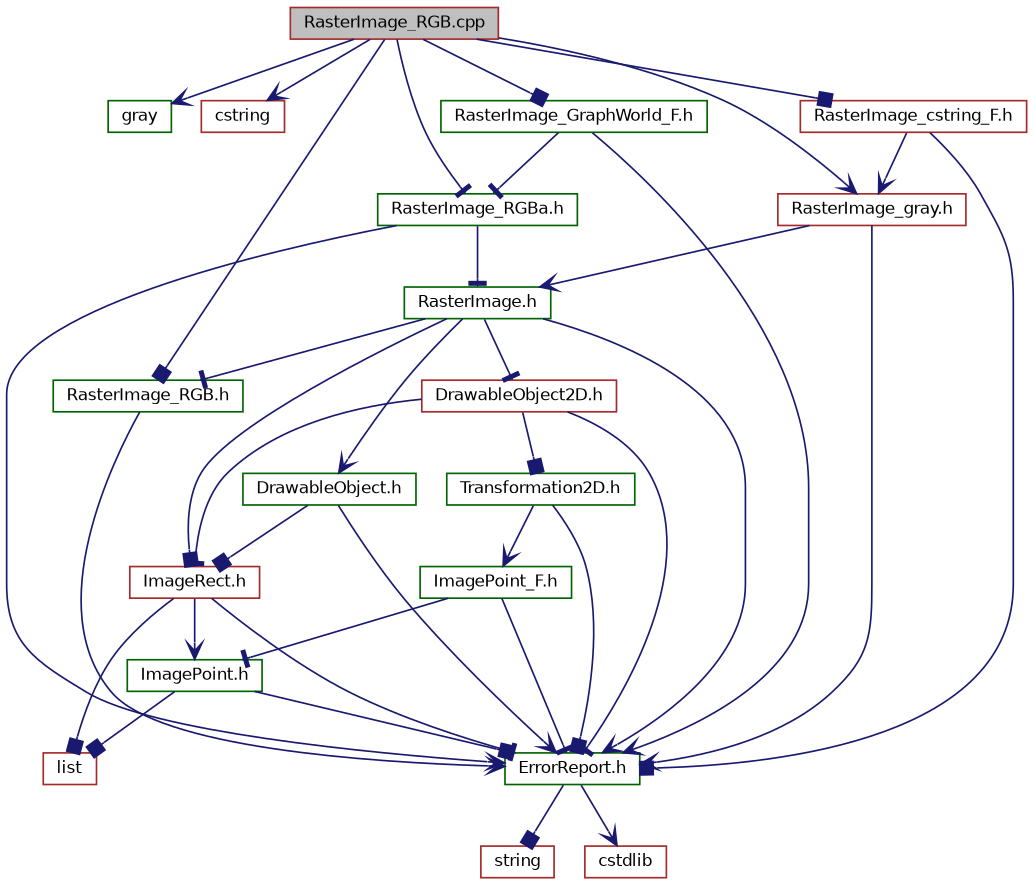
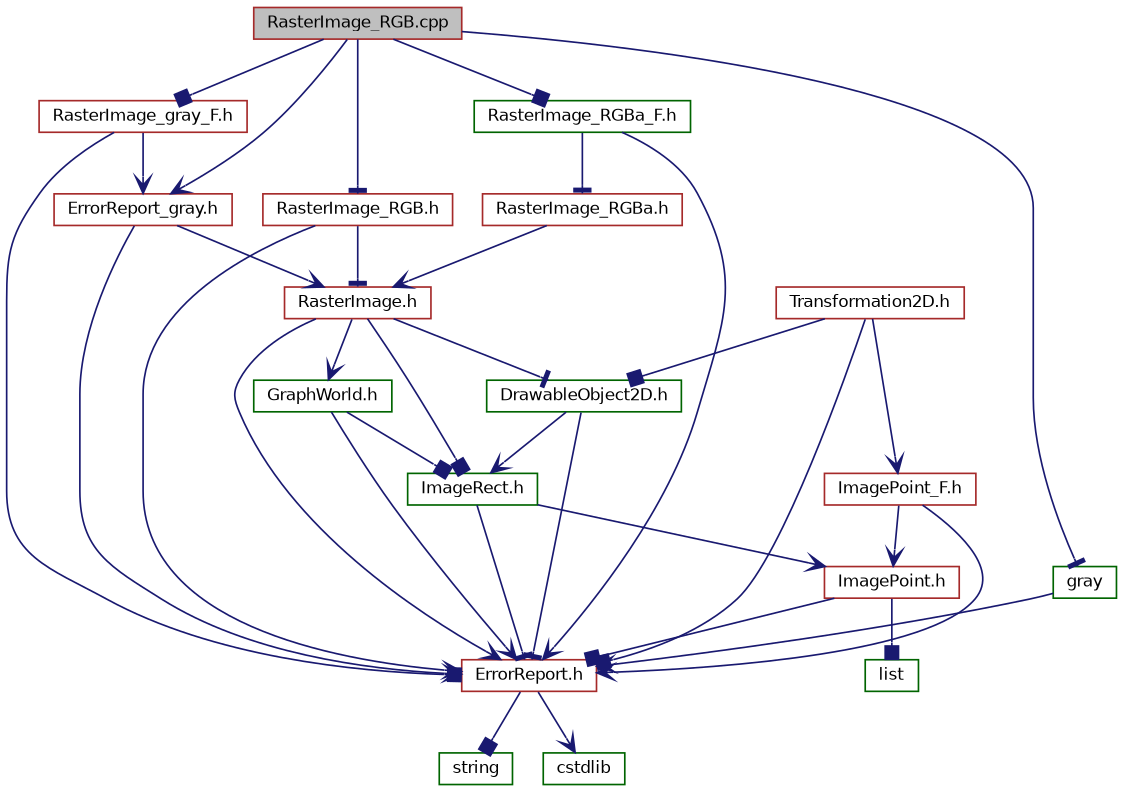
edge "RasterImage_RGB.cpp" -> "gray": arrowhead vee -> tee
node "cstring": removed
node "RasterImage_GraphWorld_F.h": label "RasterImage_GraphWorld_F.h" -> "RasterImage_RGBa_F.h"
node "RasterImage_cstring_F.h": label "RasterImage_cstring_F.h" -> "RasterImage_gray_F.h"
edge "RasterImage_RGB.cpp" -> "RasterImage_RGBa.h": removed
edge "RasterImage_RGB.cpp" -> "RasterImage_RGB.h": arrowhead box -> tee
node "RasterImage_RGBa.h": color darkgreen -> brown
node "RasterImage_gray.h": label "RasterImage_gray.h" -> "ErrorReport_gray.h"
edge "RasterImage_RGBa.h" -> "RasterImage.h": arrowhead tee -> vee
node "RasterImage.h": color darkgreen -> brown
edge "RasterImage.h" -> "RasterImage_RGB.h": reversed
node "RasterImage_RGB.h": color darkgreen -> brown
node "DrawableObject2D.h": color brown -> darkgreen
edge "DrawableObject2D.h" -> "Transformation2D.h": reversed
edge "DrawableObject2D.h" -> "ImageRect.h": arrowhead tee -> vee
node "DrawableObject.h": label "DrawableObject.h" -> "GraphWorld.h"
node "Transformation2D.h": color darkgreen -> brown
edge "RasterImage_RGBa.h" -> "ErrorReport.h": now "gray" -> "ErrorReport.h"
node "ImageRect.h": color brown -> darkgreen
node "ImagePoint_F.h": color darkgreen -> brown
edge "ImagePoint_F.h" -> "ImagePoint.h": arrowhead tee -> vee
edge "ImageRect.h" -> "list": removed
edge "ImagePoint_F.h" -> "ErrorReport.h": arrowhead tee -> vee
node "ImagePoint.h": color darkgreen -> brown
node "list": color brown -> darkgreen
node "ErrorReport.h": color darkgreen -> brown
node "string": color brown -> darkgreen
node "cstdlib": color brown -> darkgreen
